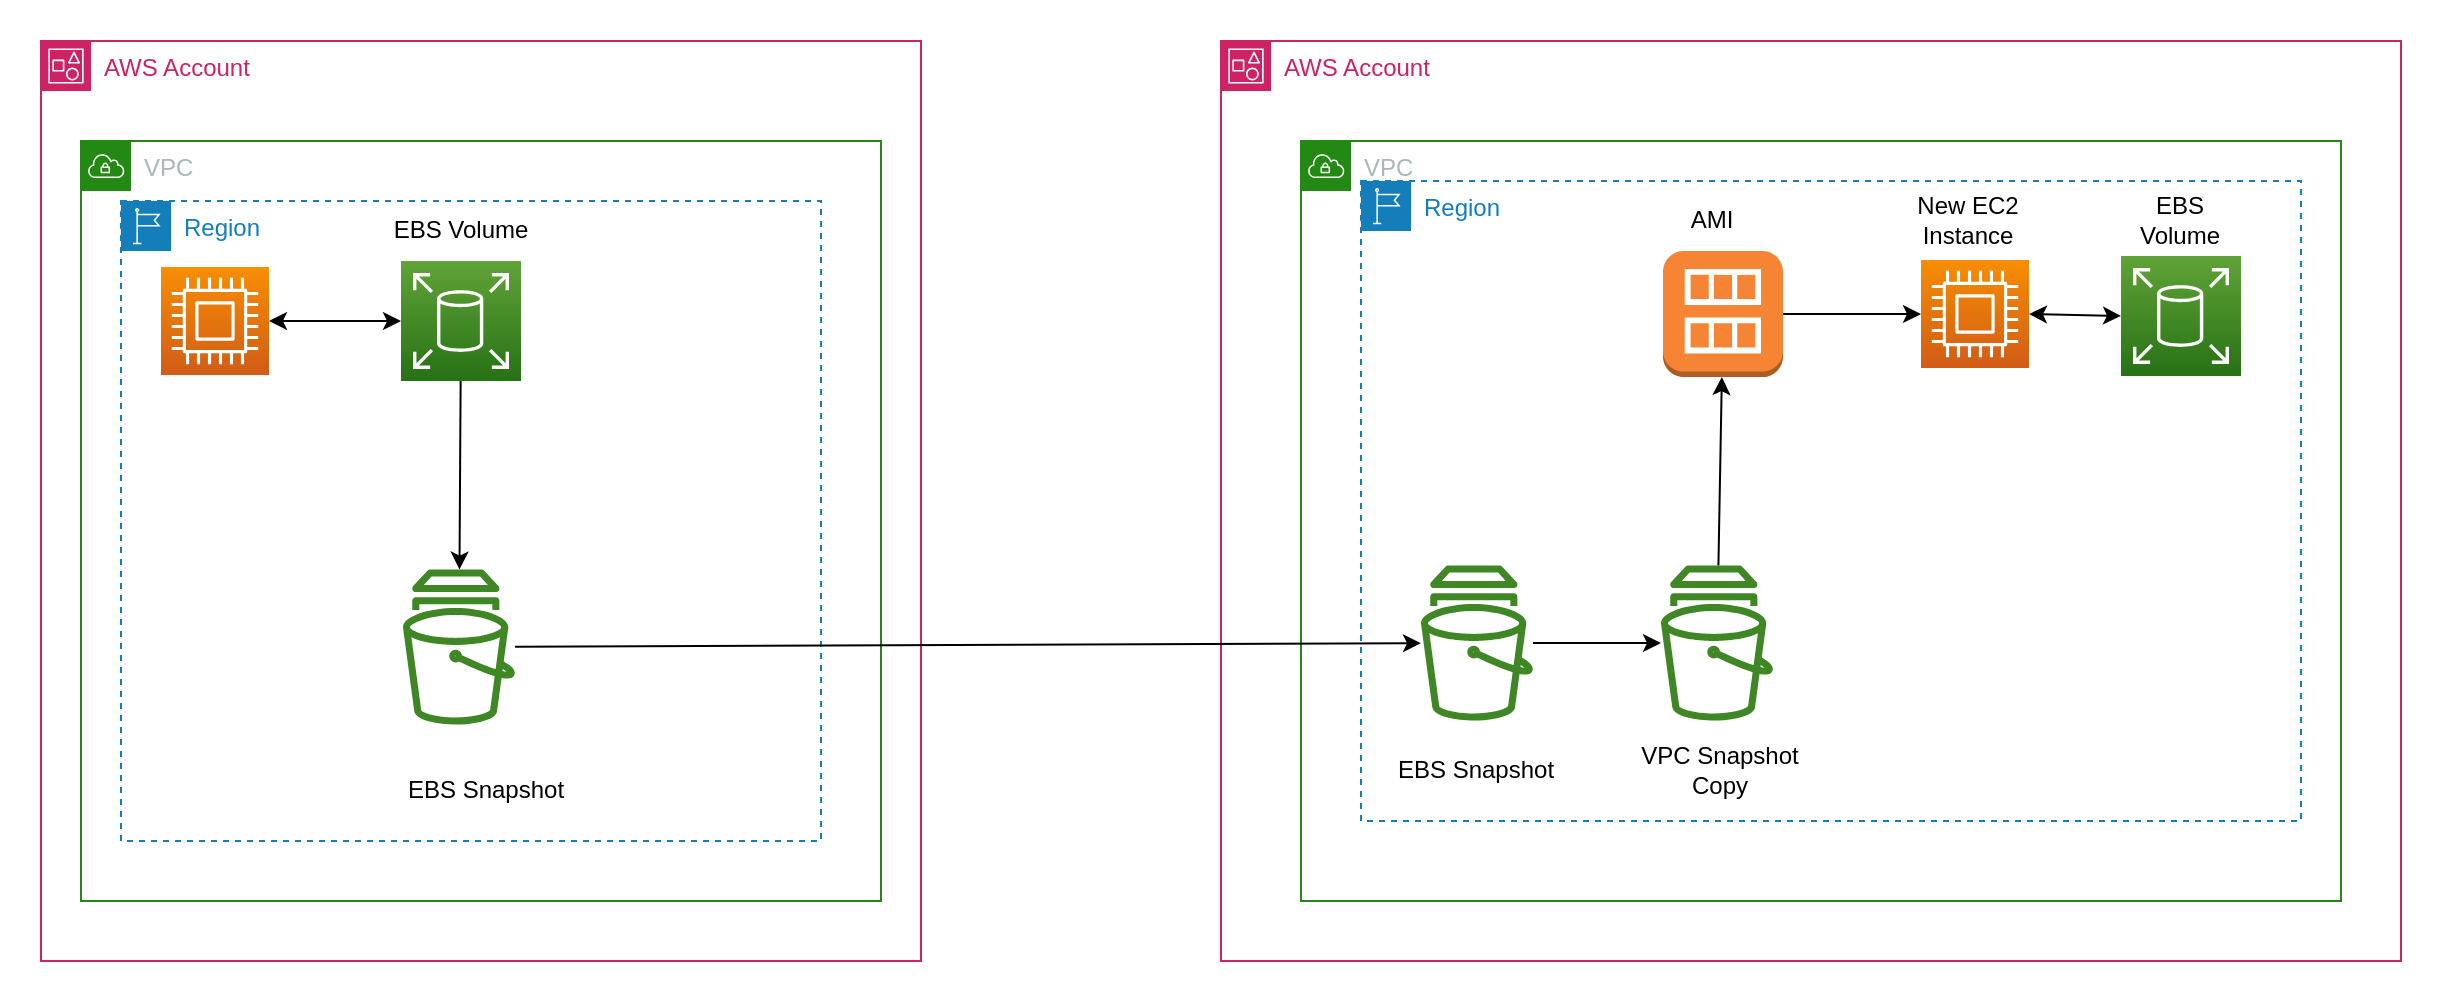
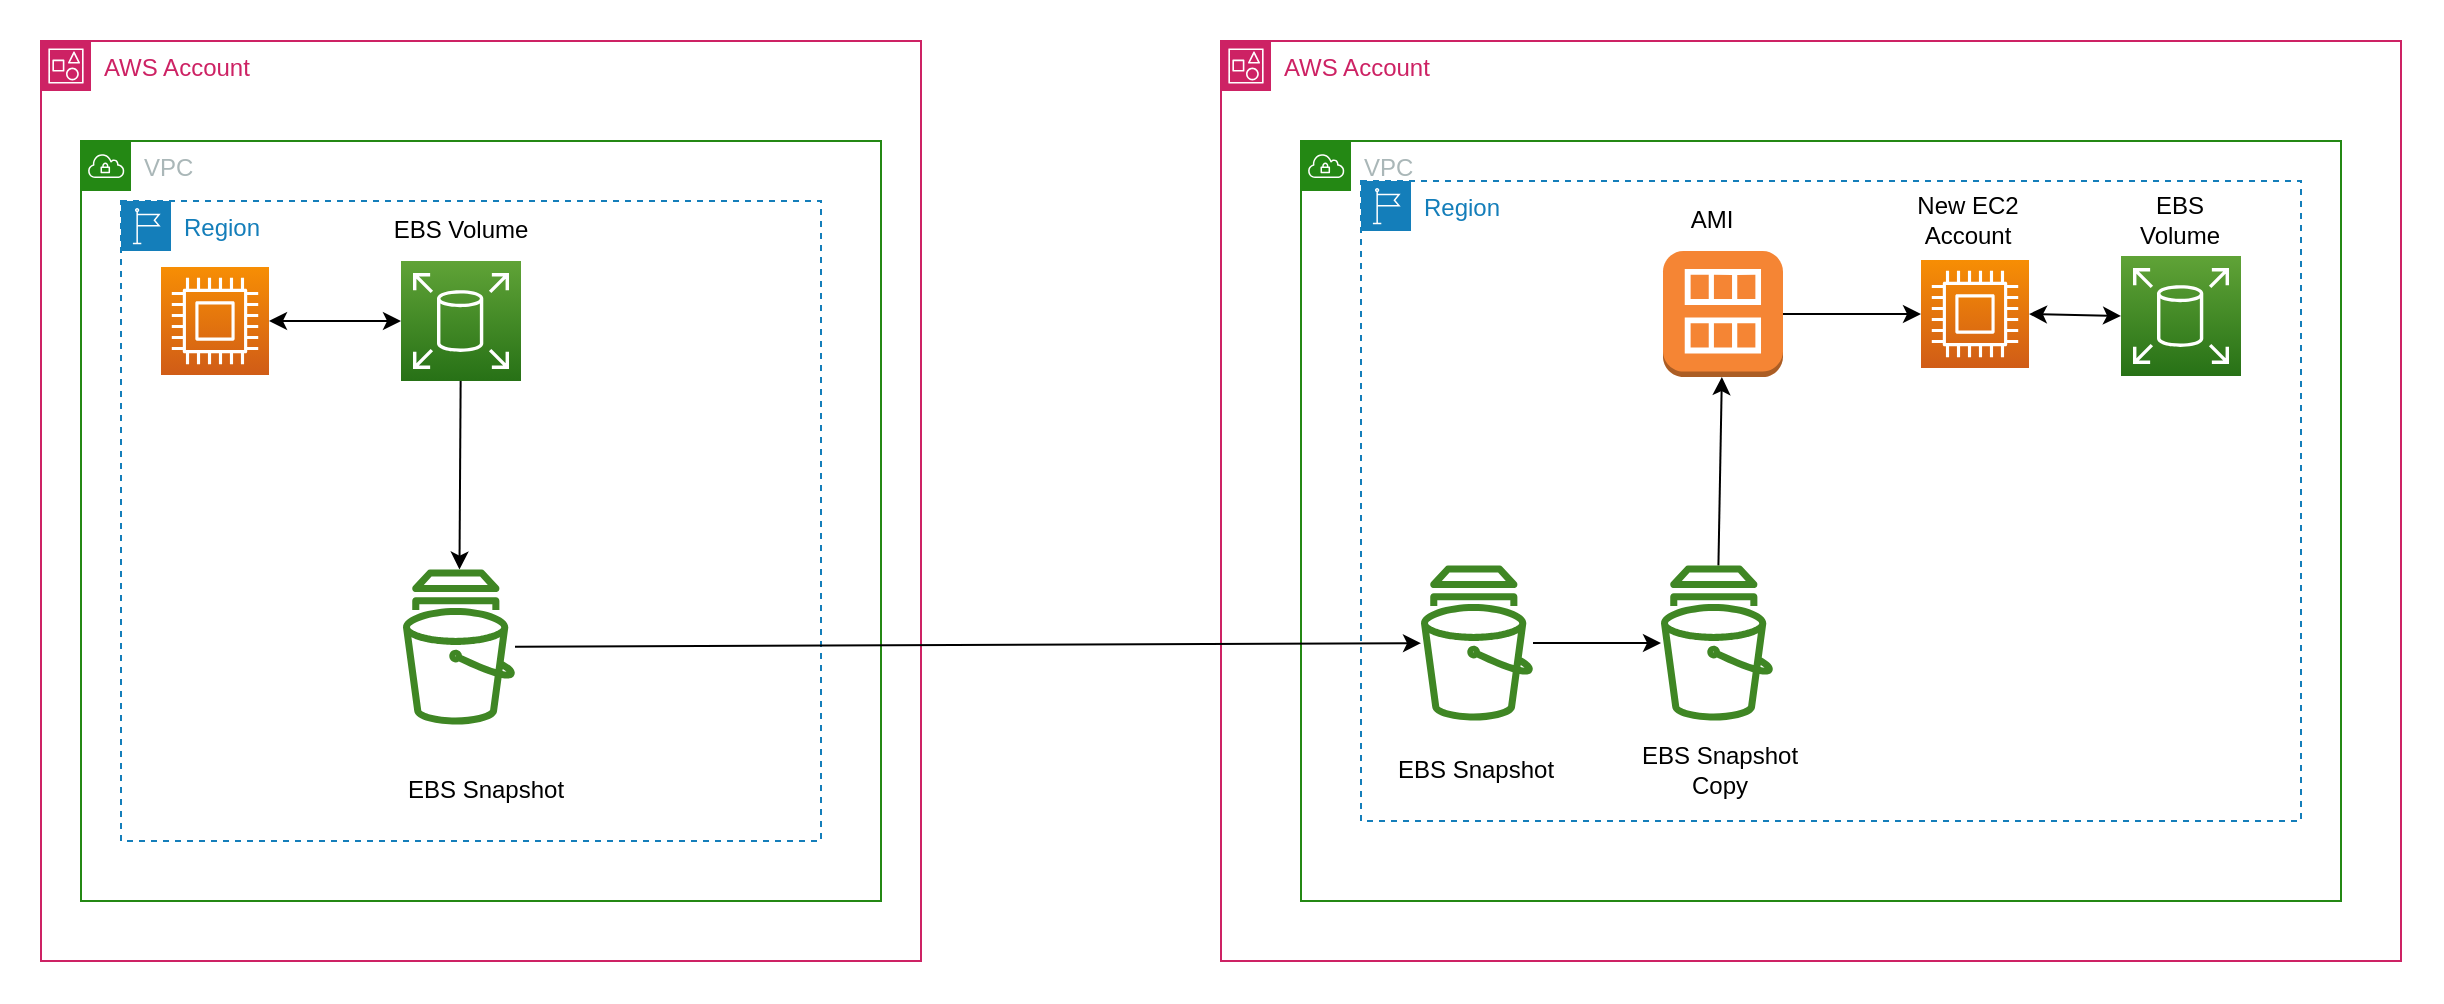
node "New EC2 Instance": label "New EC2 Instance" -> "New EC2 Account"
node "VPC Snapshot Copy": label "VPC Snapshot Copy" -> "EBS Snapshot Copy"
